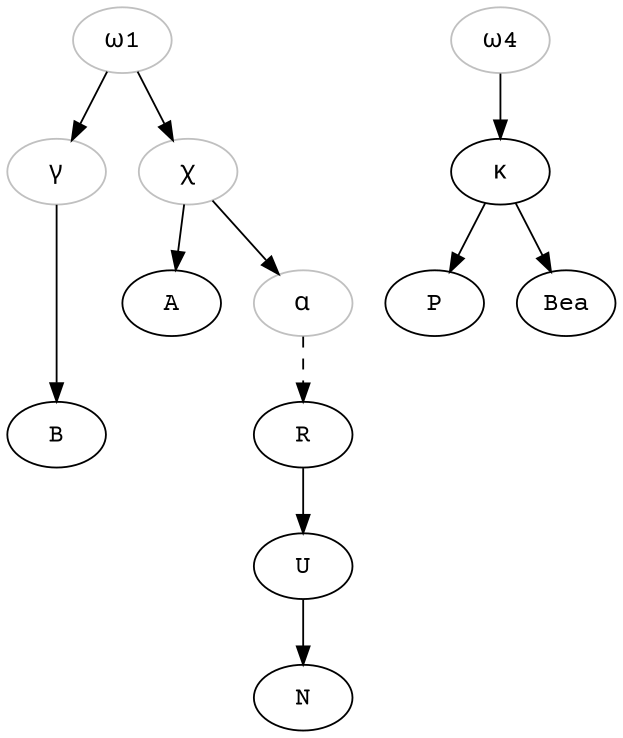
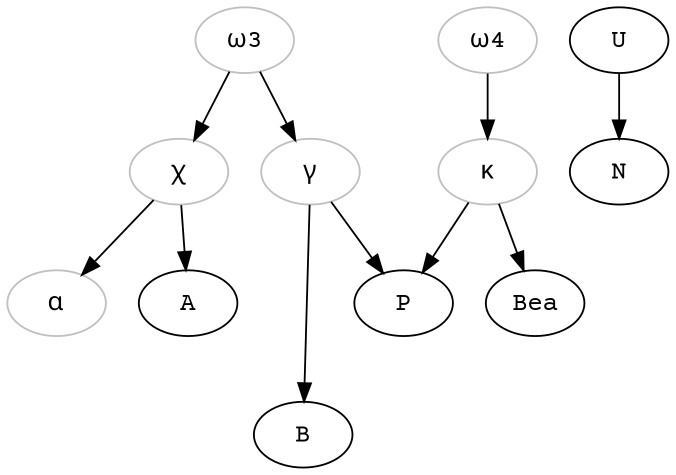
node "ω1": label "ω1" -> "ω3"
node "κ": color black -> grey
edge "γ" -> "P": added
node "R": removed
